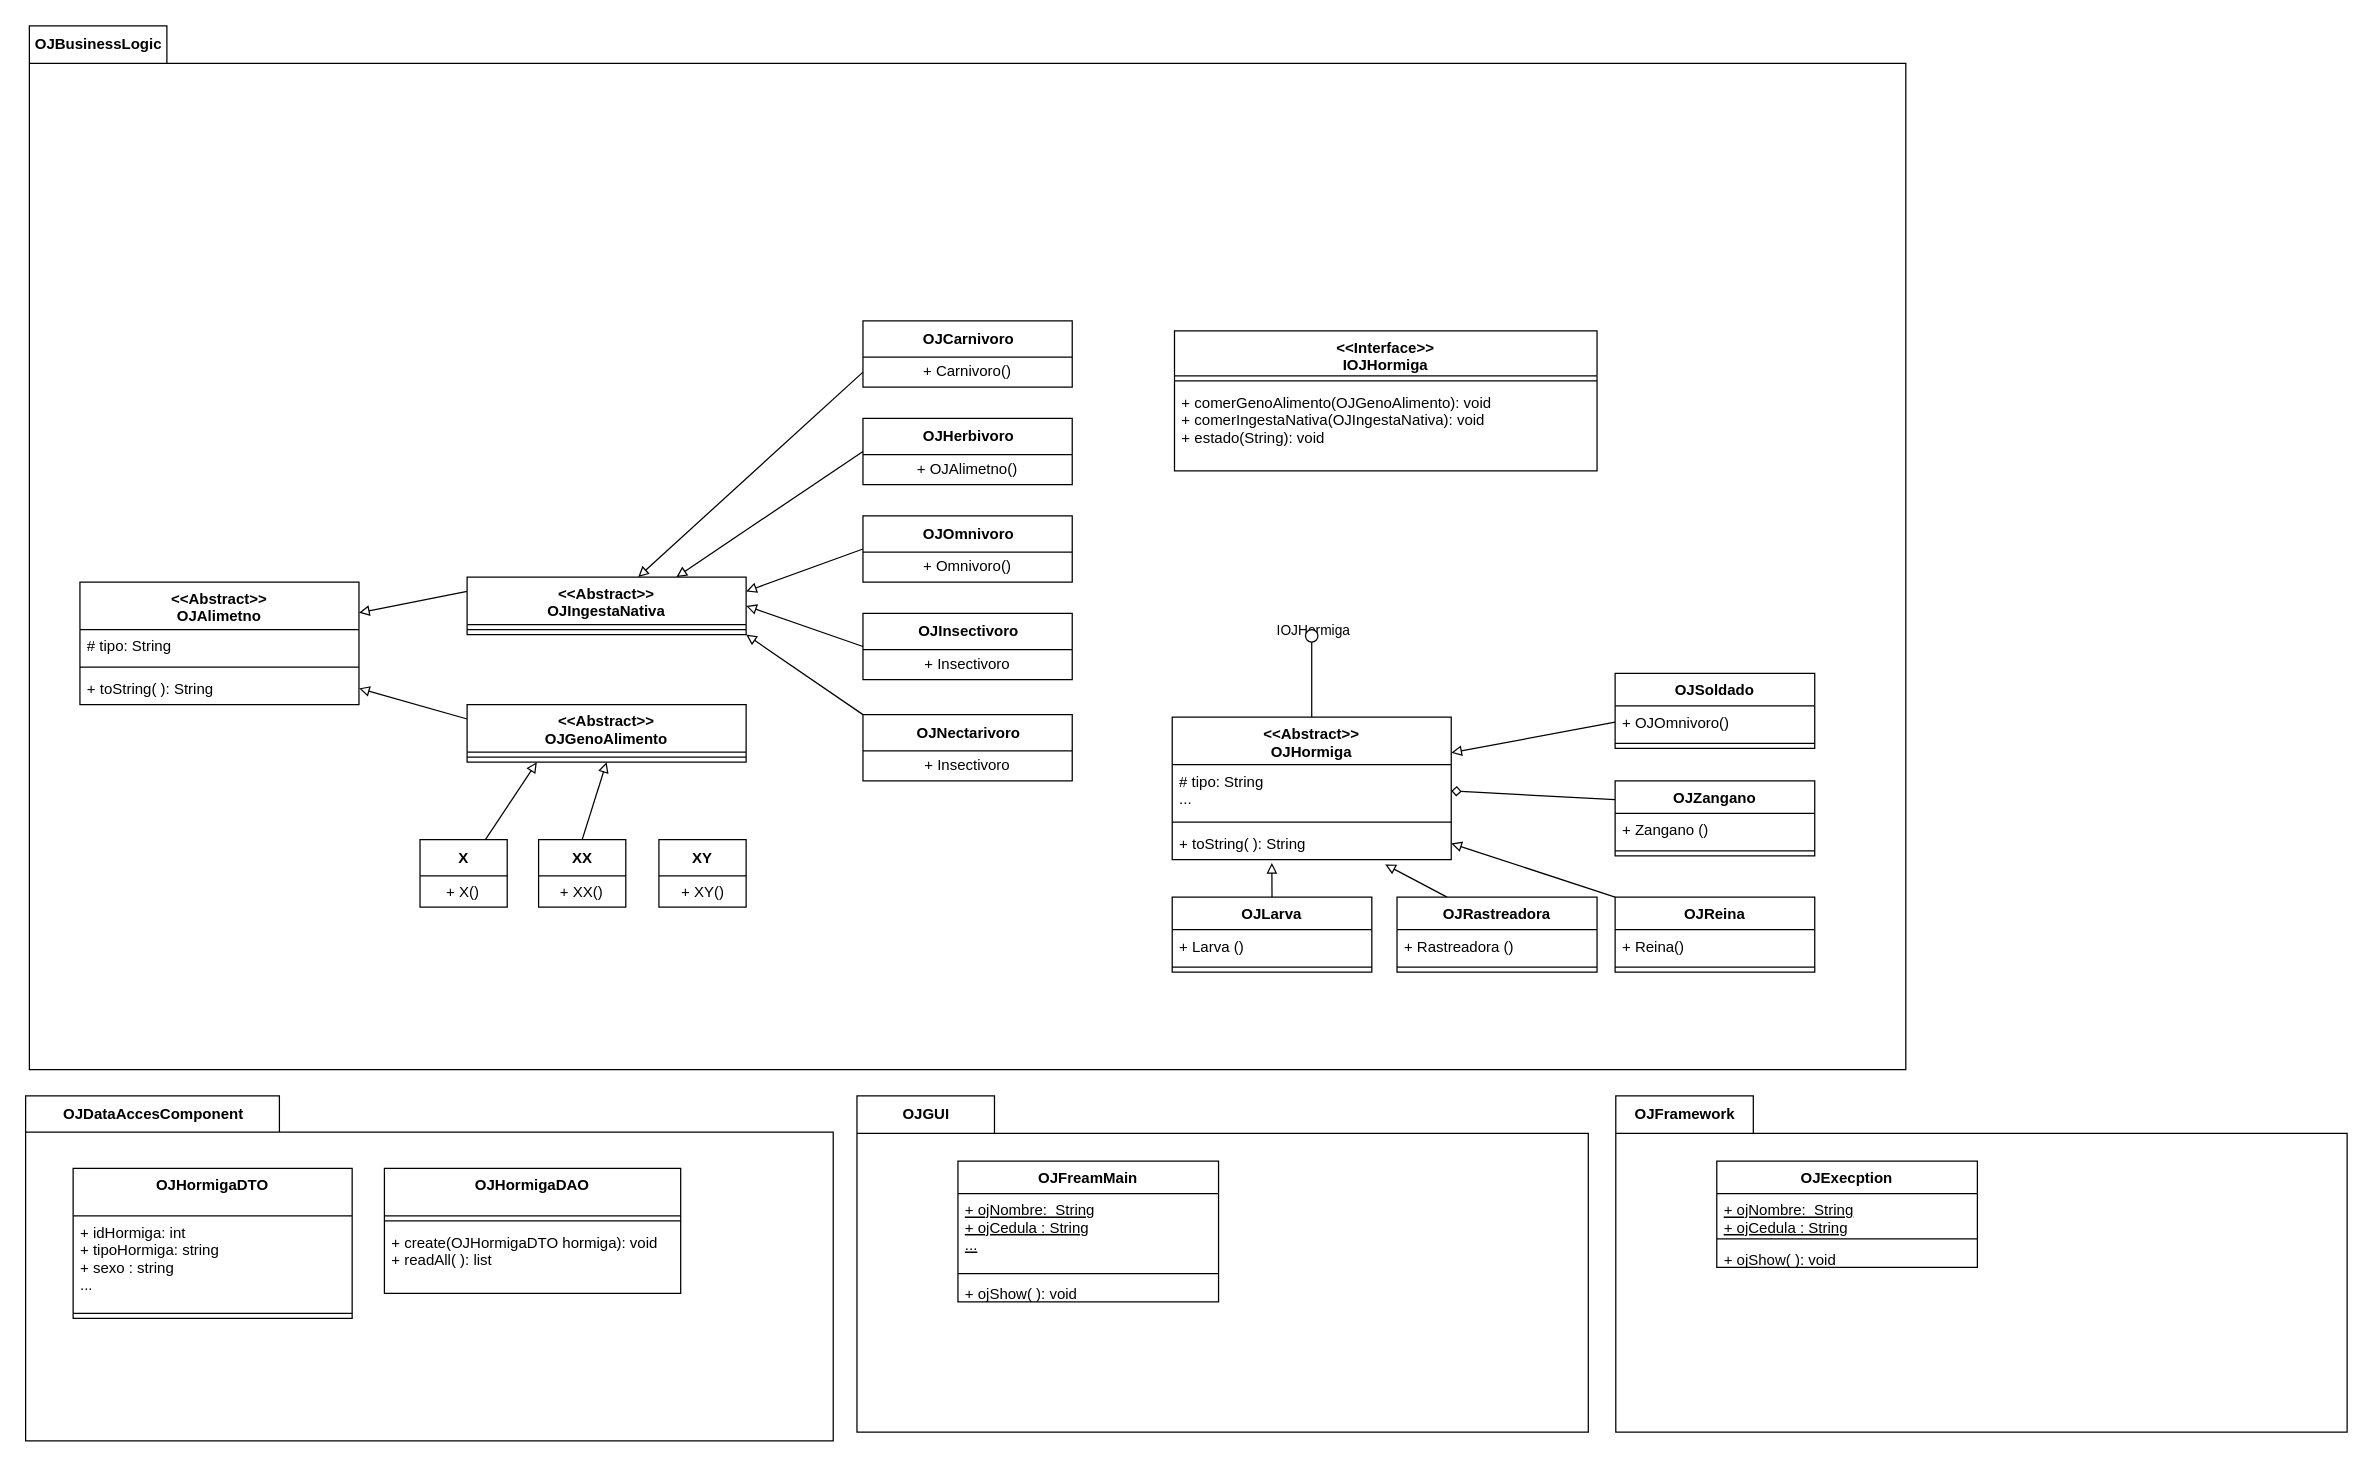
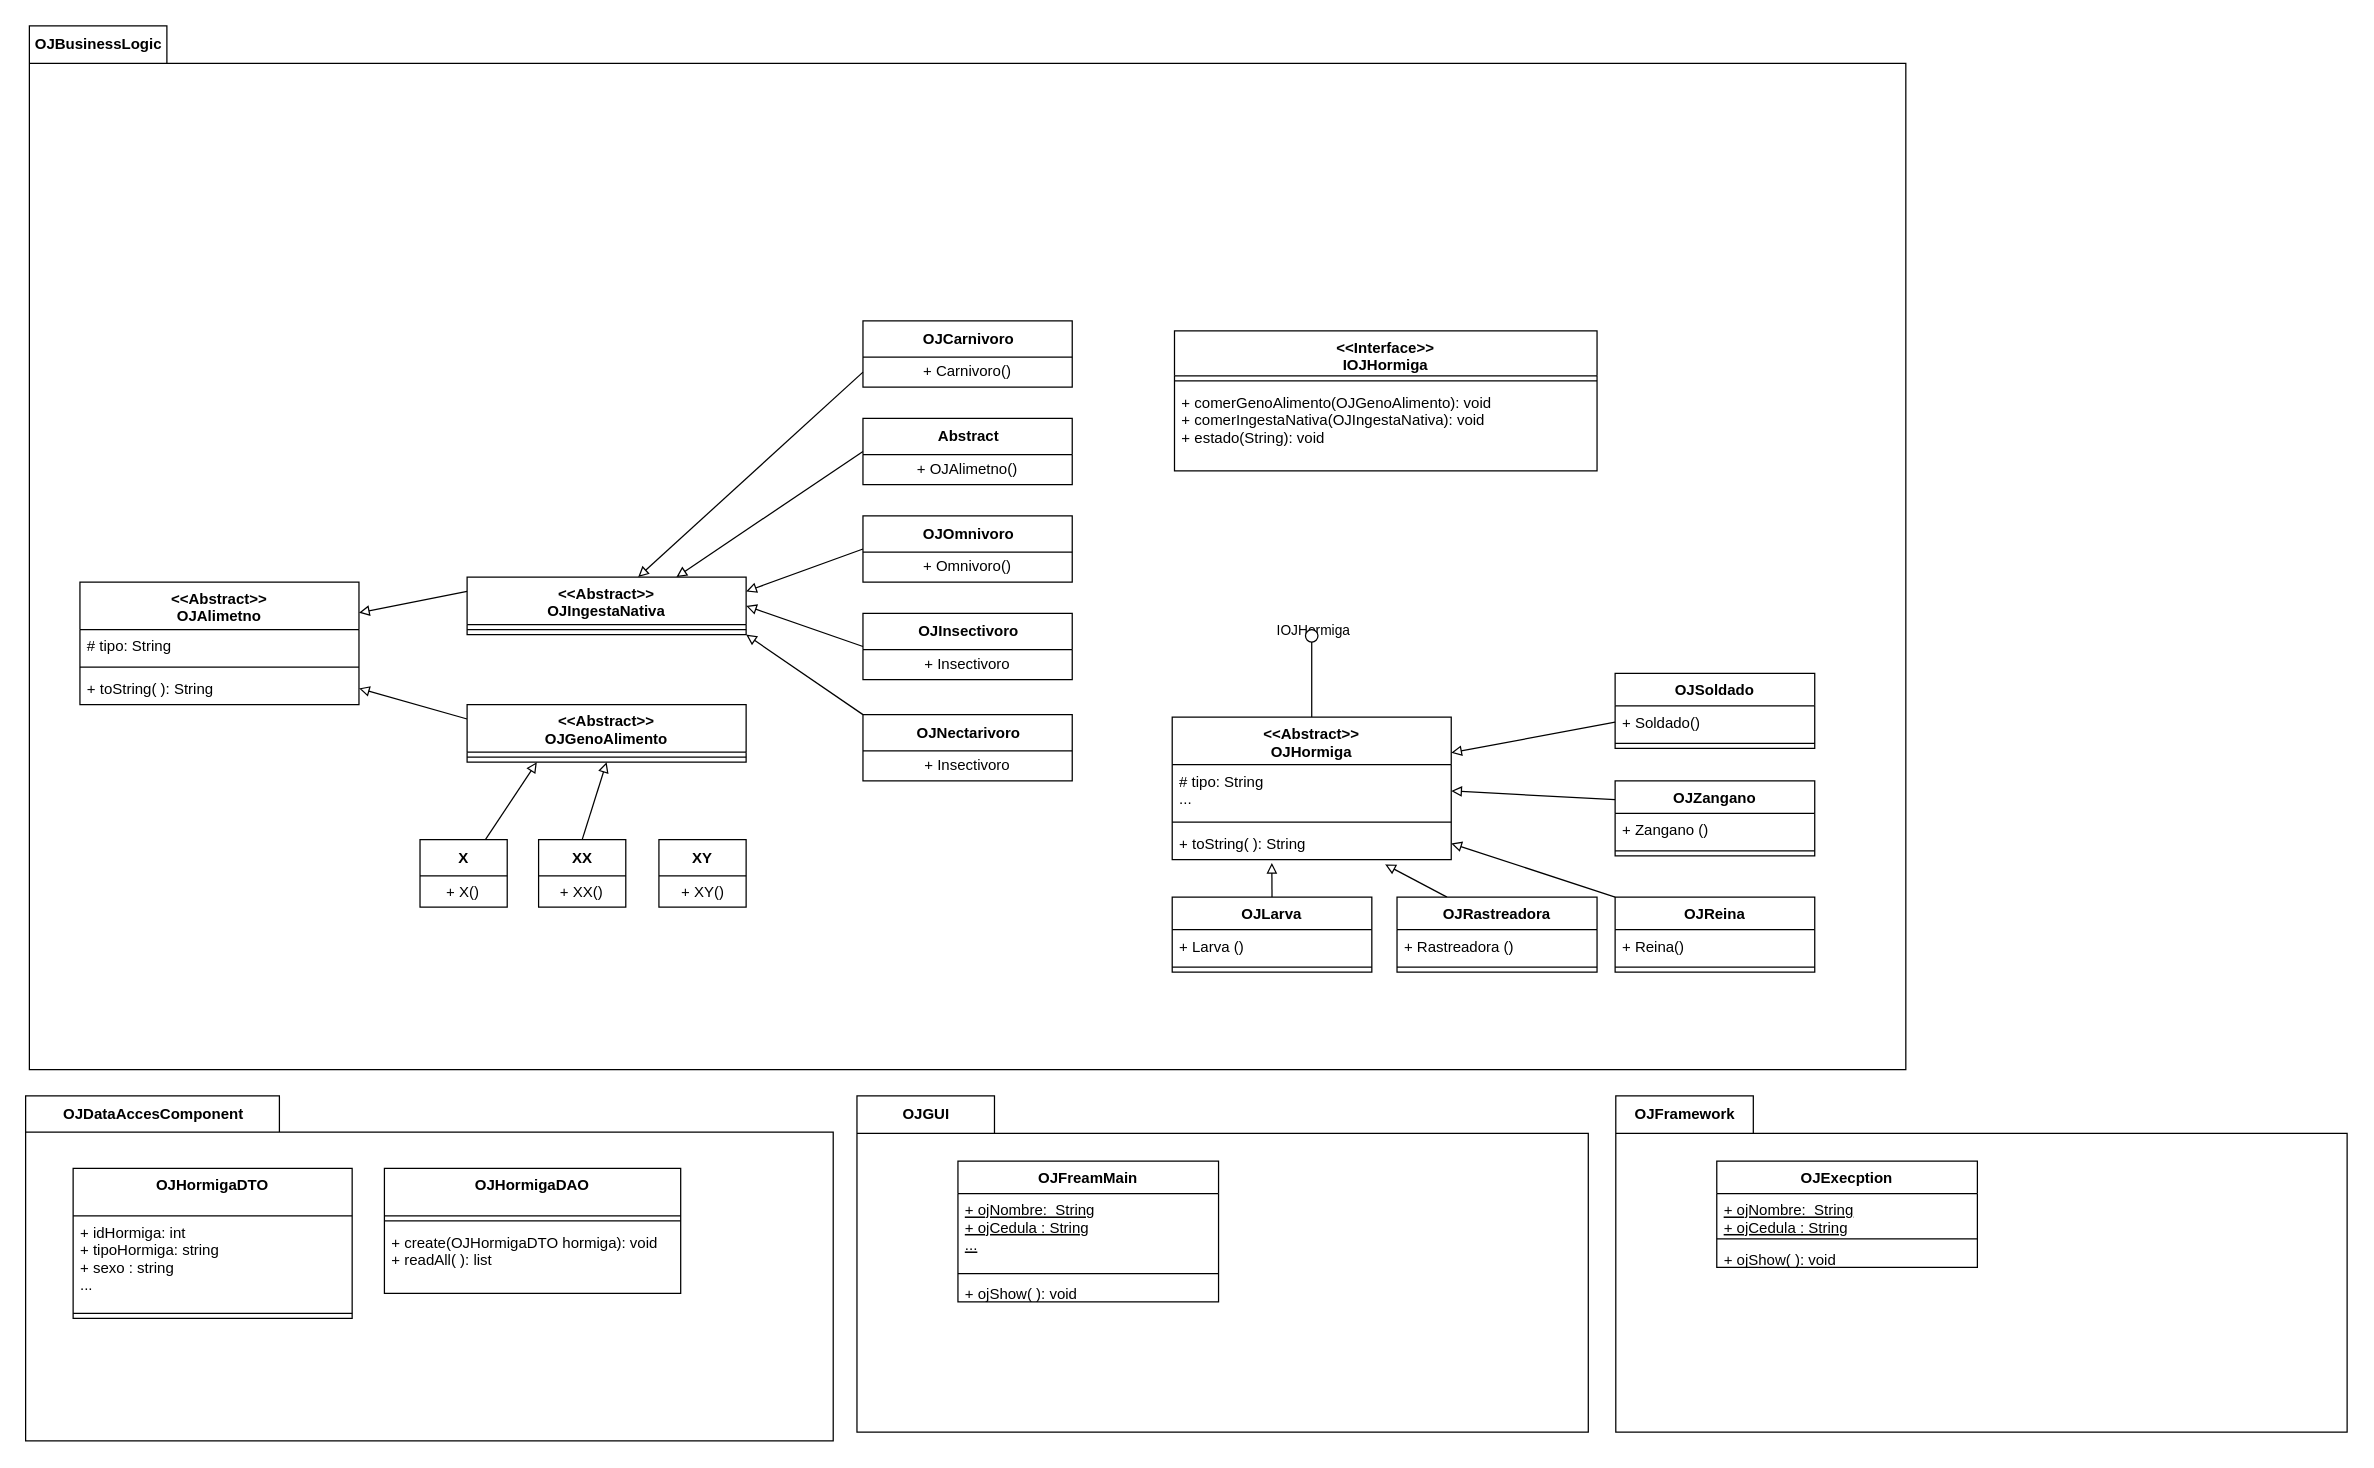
node "OJHerbivoro": label "OJHerbivoro" -> "Abstract"
node "+ OJOmnivoro()": label "+ OJOmnivoro()" -> "+ Soldado()"
edge "OJZangano" -> "# tipo: String ...": arrowhead diamond -> block
